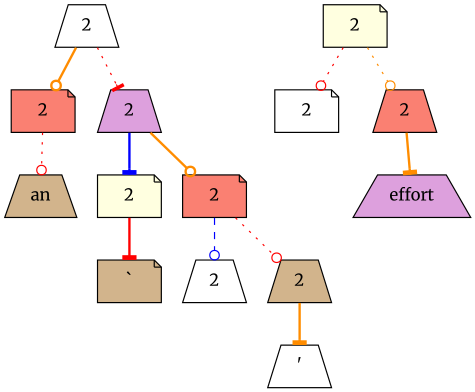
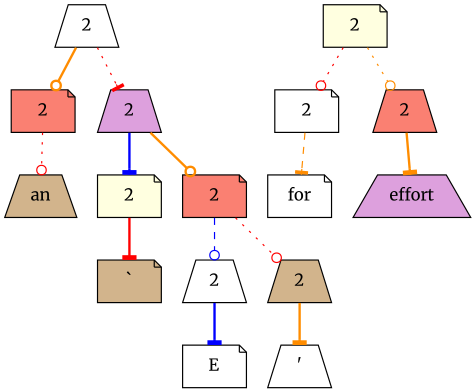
node "for": added
node "E": added
